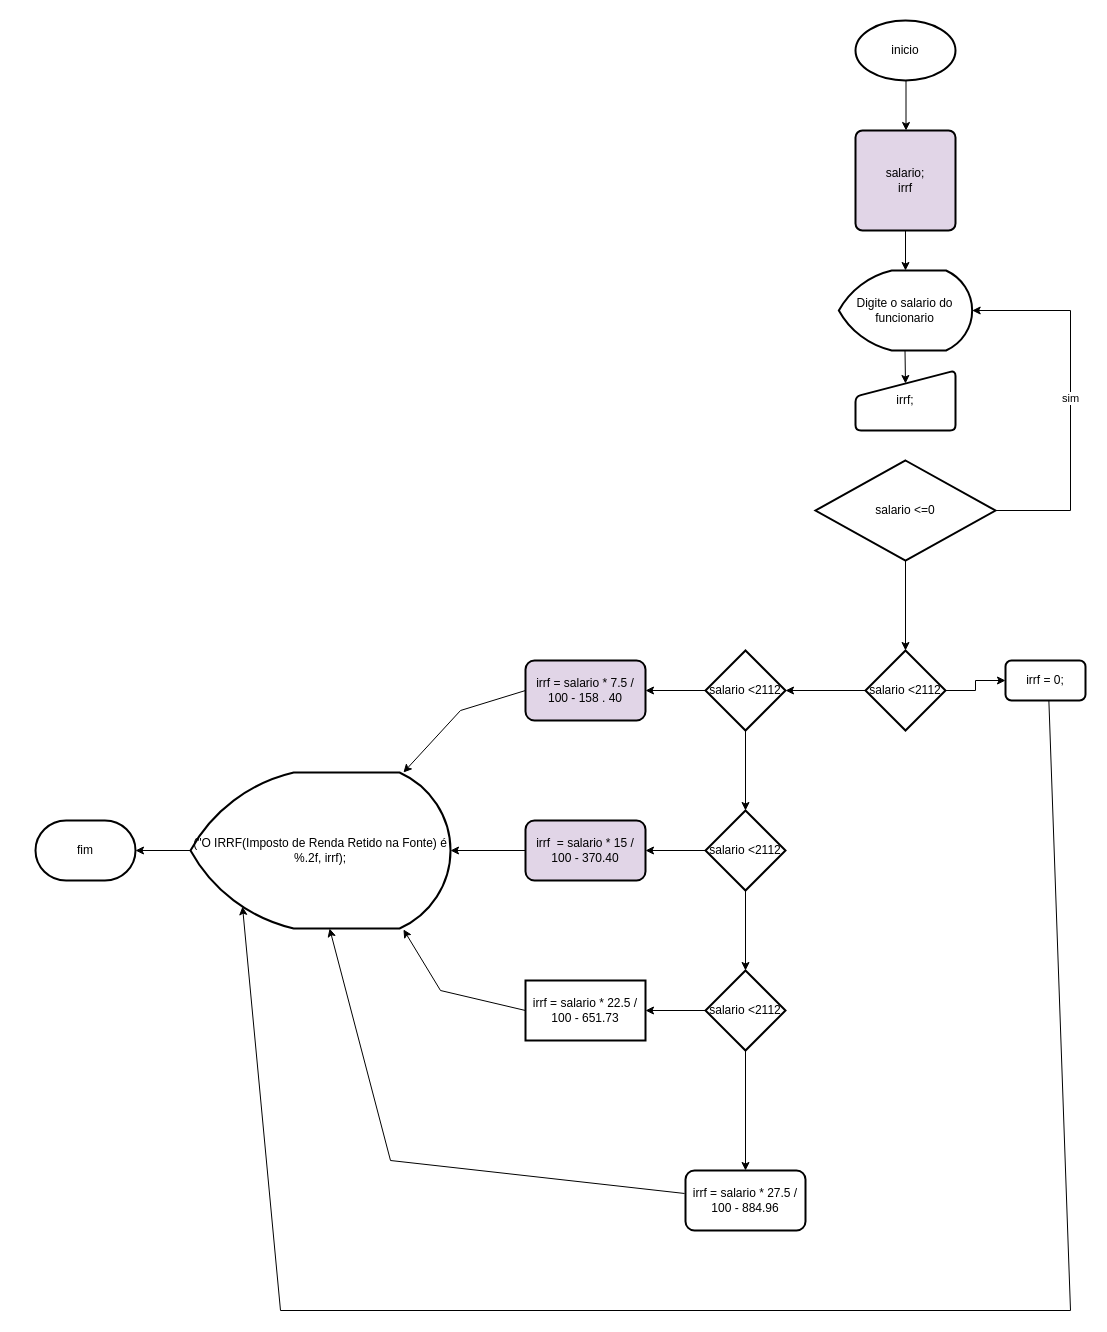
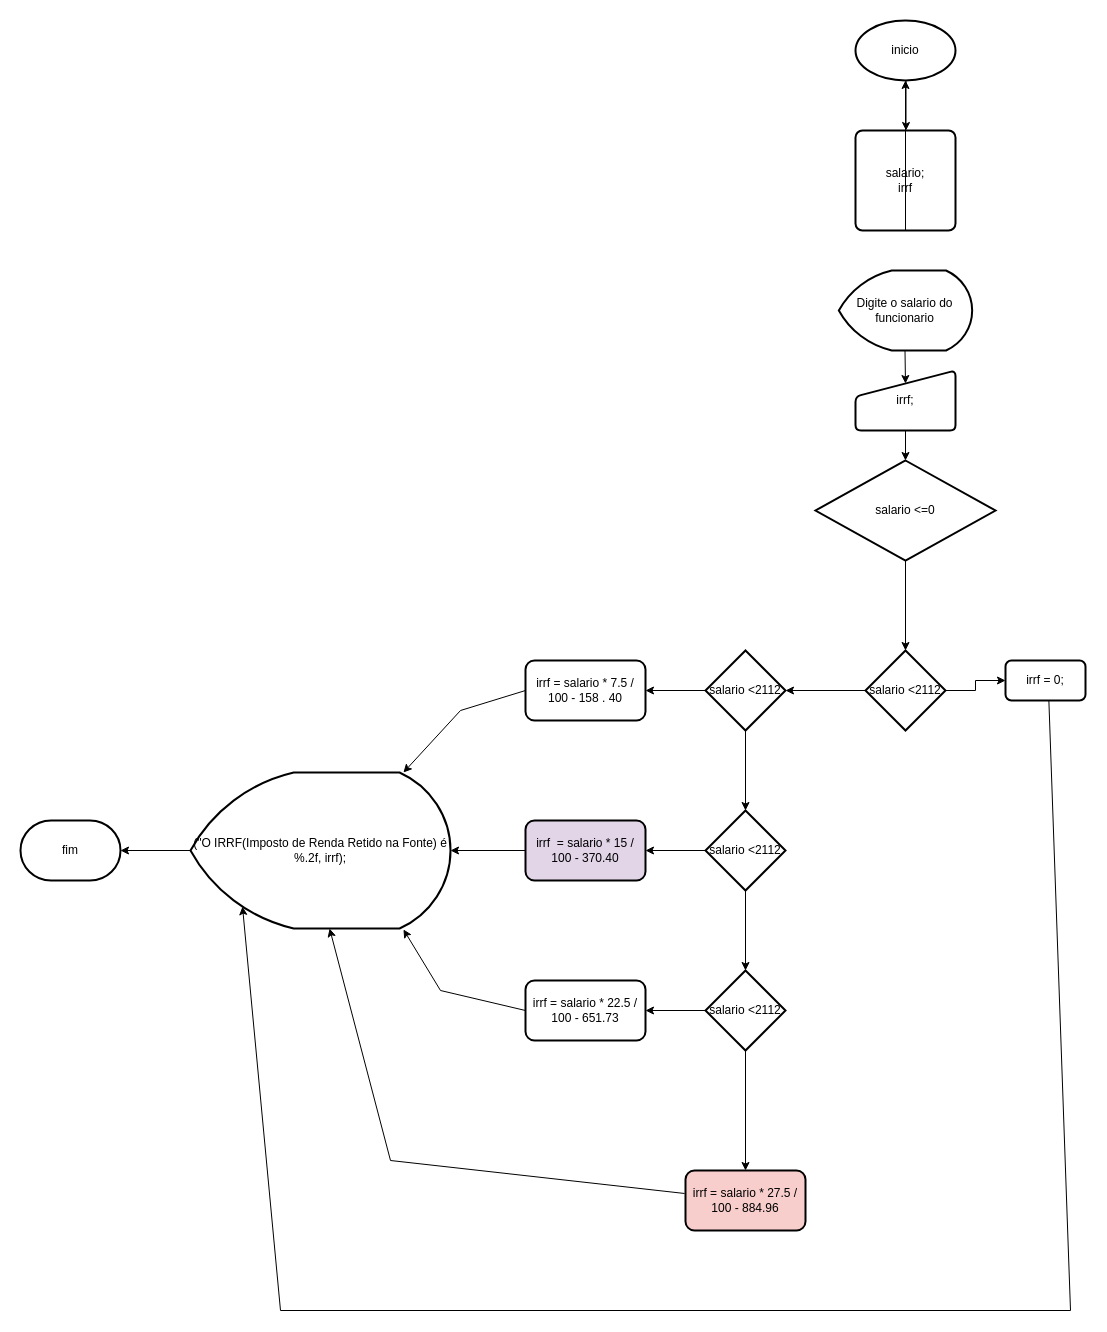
node "salario; irrf": fillcolor #e1d5e7 -> #ffffff
edge "salario; irrf" -> "Digite o salario do funcionario": now "salario; irrf" -> "inicio"
edge "salario <=0" -> "Digite o salario do funcionario": removed, label "sim"
edge "irrf;" -> "salario <=0": added
node "irrf = salario * 7.5 / 100 - 158 . 40": fillcolor #e1d5e7 -> #ffffff
node "fim": moved (86, 851) -> (71, 851)
node "irrf = salario * 22.5 / 100 - 651.73": shape rectangle -> rounded rectangle
node "irrf = salario * 27.5 / 100 - 884.96": fillcolor #ffffff -> #f8cecc
